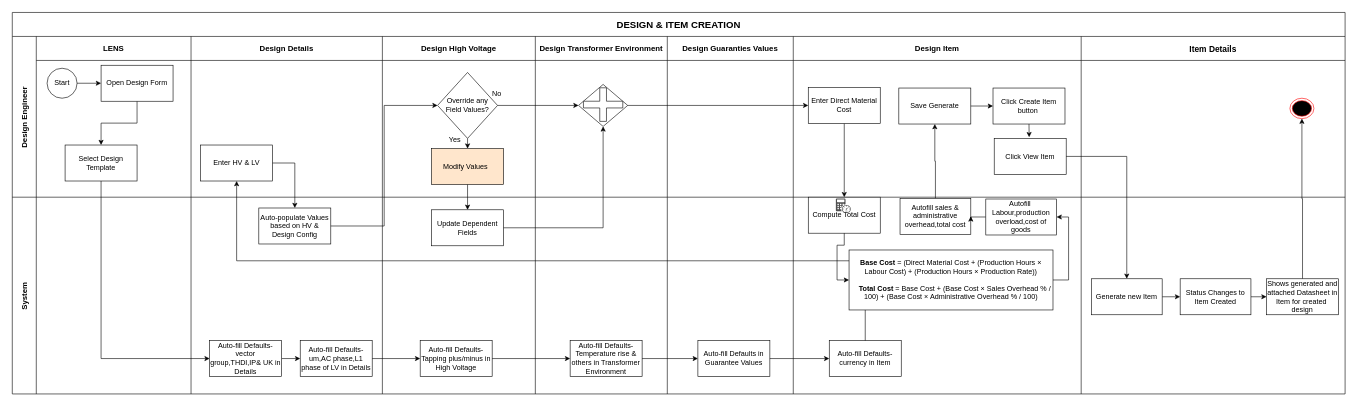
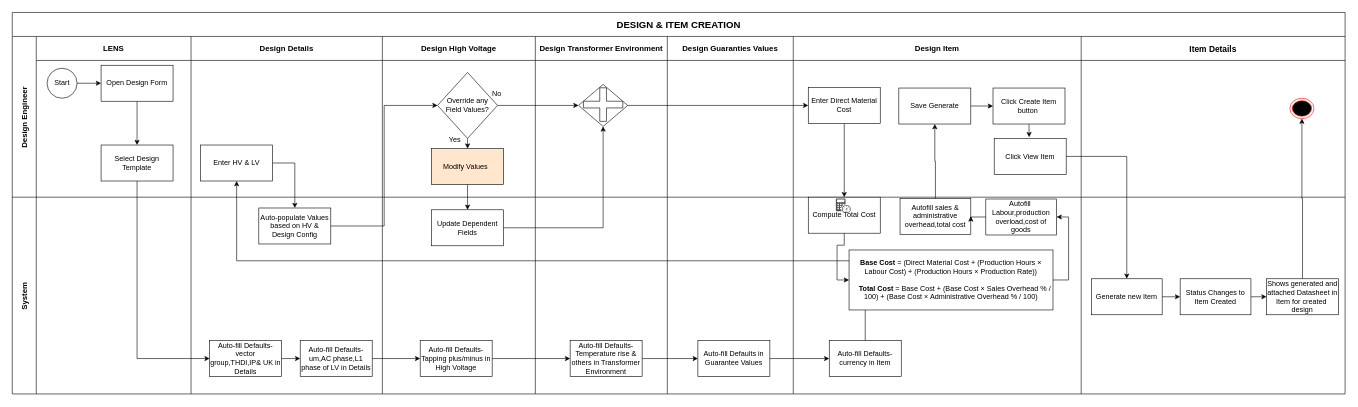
node "Select Design Template": moved (101, 163) -> (137, 163)
